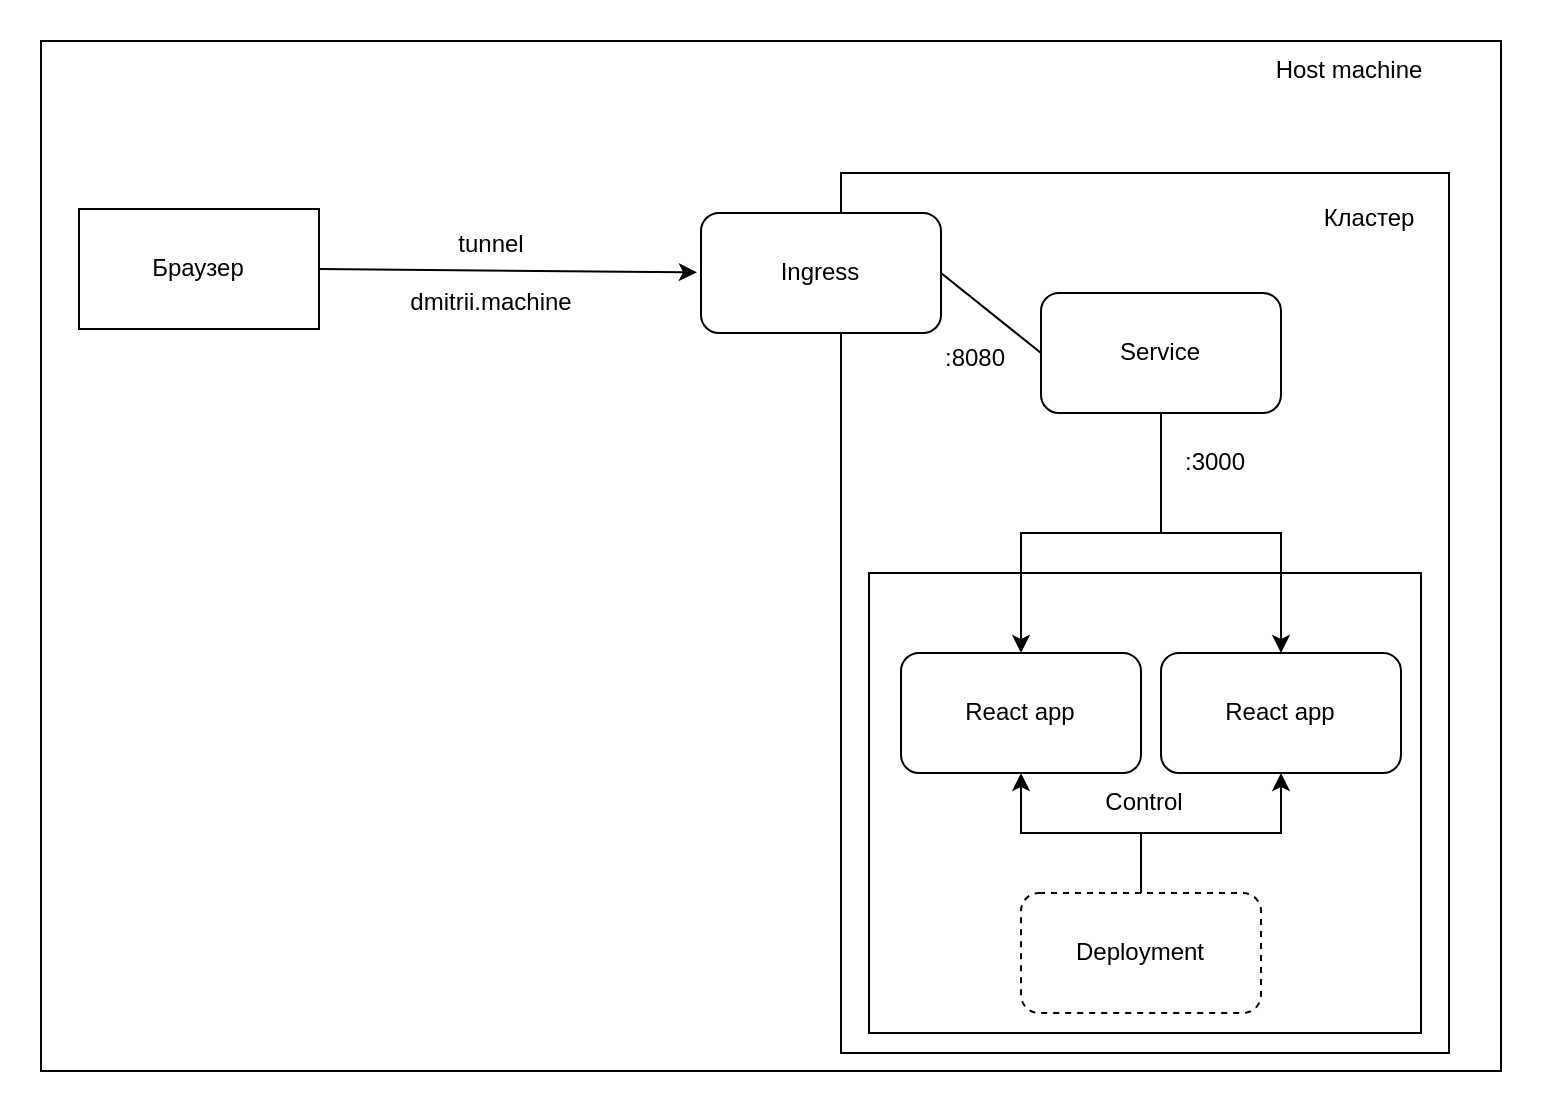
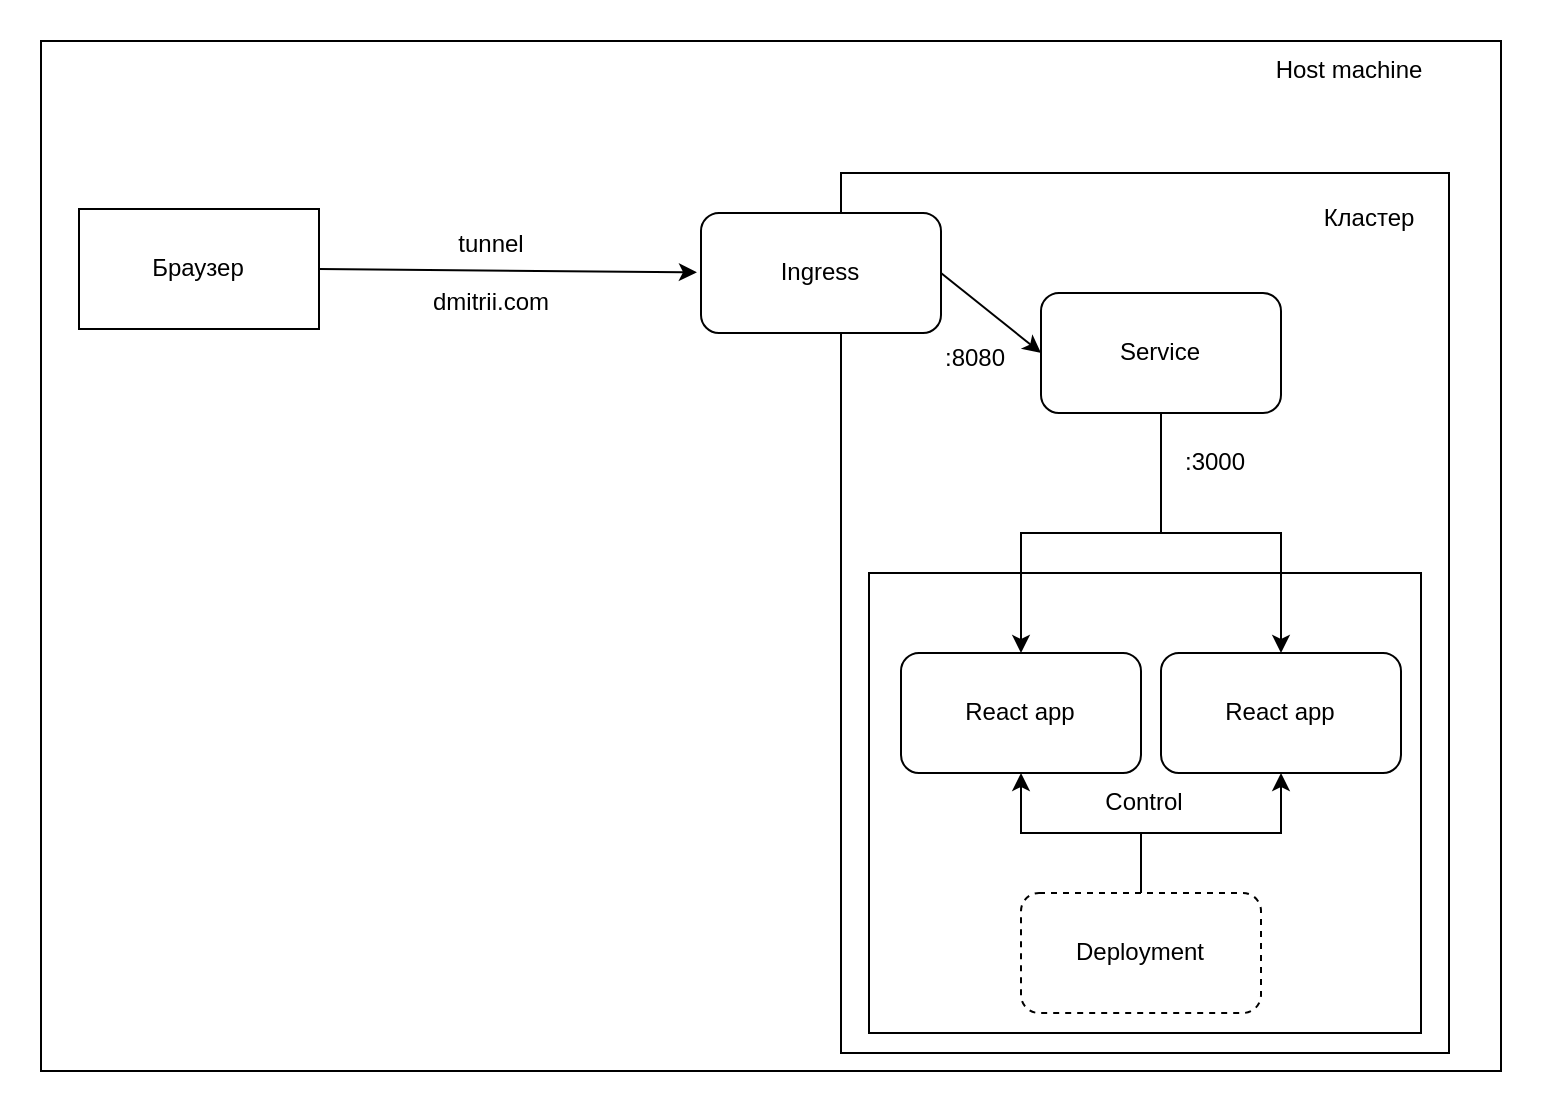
node "tunnel dmitrii.machine": label "tunnel dmitrii.machine" -> "tunnel dmitrii.com"
edge "Ingress" -- "Service": arrowhead none -> classic
